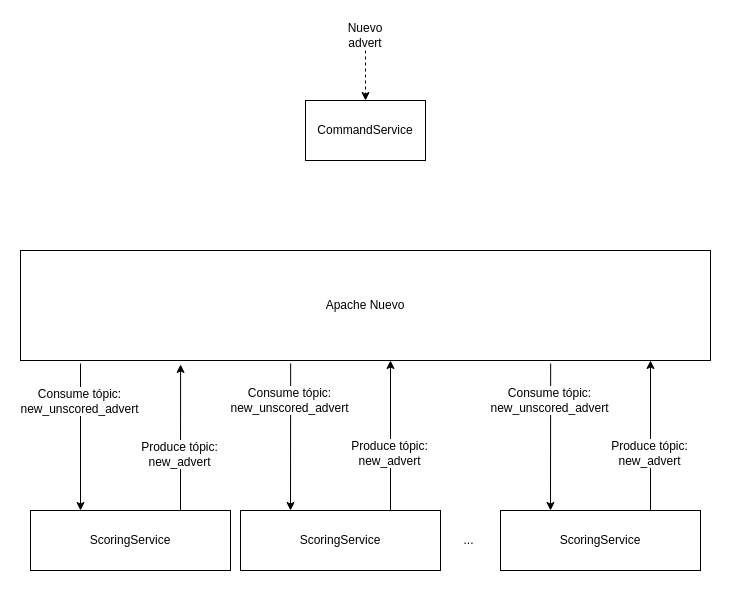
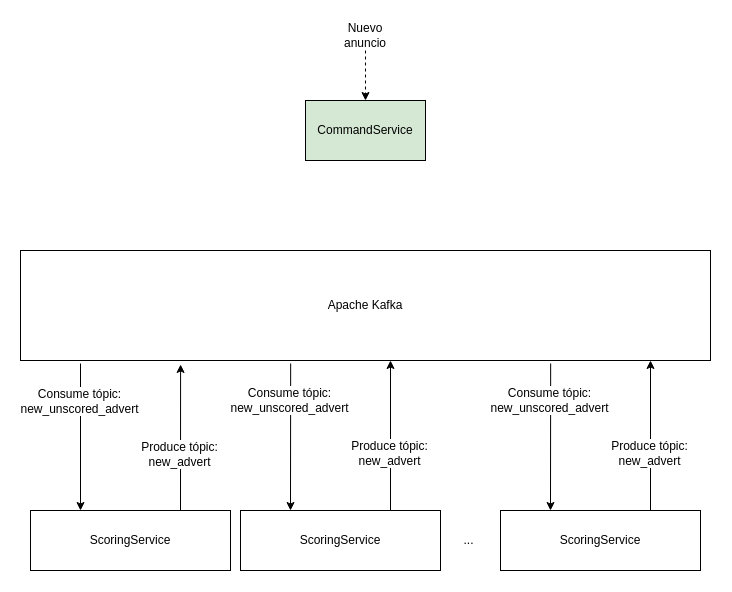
node "Nuevo advert": label "Nuevo advert" -> "Nuevo anuncio"
node "CommandService": fillcolor #ffffff -> #d5e8d4
node "Apache Nuevo": label "Apache Nuevo" -> "Apache Kafka"
